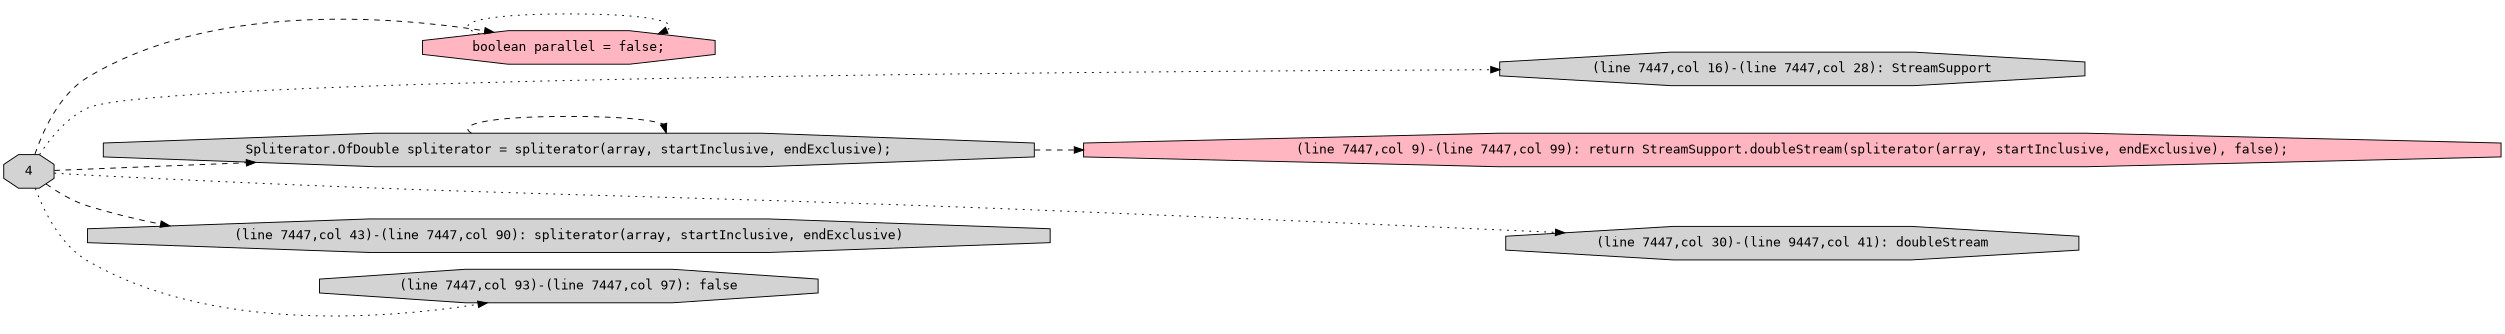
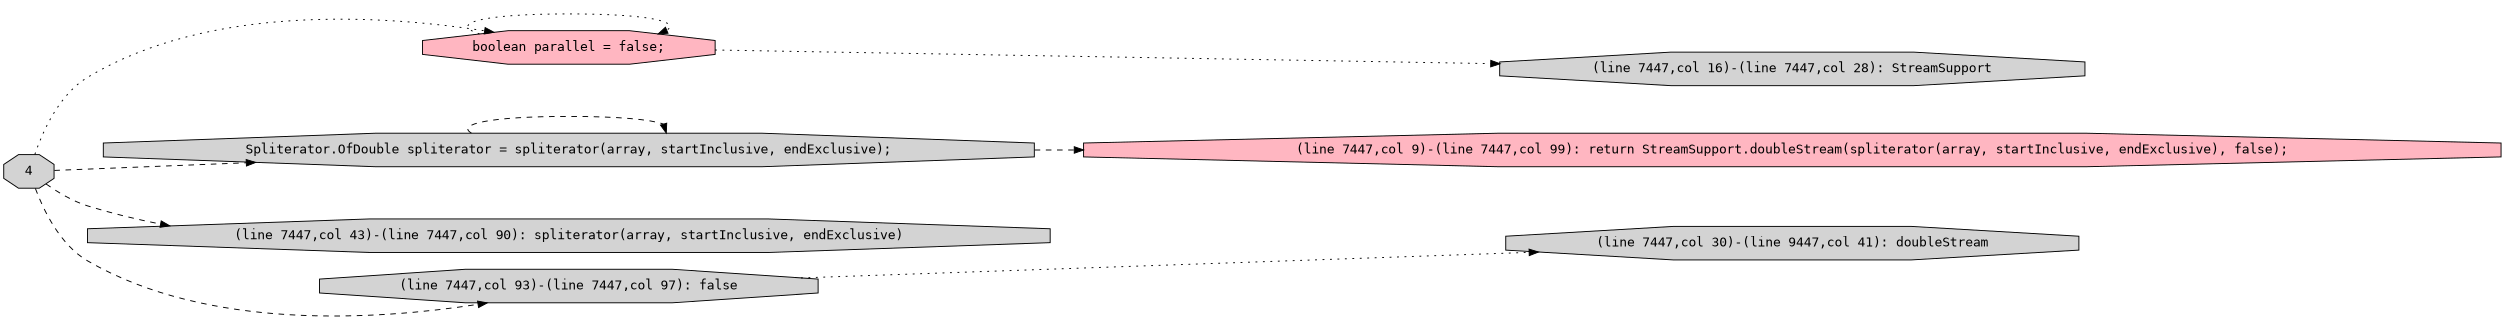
edge "4" -> "boolean parallel = false;": style dashed -> dotted
edge "4" -> "(line 7447,col 16)-(line 7447,col 28): StreamSupport": now "boolean parallel = false;" -> "(line 7447,col 16)-(line 7447,col 28): StreamSupport"
edge "4" -> "(line 7447,col 30)-(line 9447,col 41): doubleStream": now "(line 7447,col 93)-(line 7447,col 97): false" -> "(line 7447,col 30)-(line 9447,col 41): doubleStream"
edge "4" -> "(line 7447,col 93)-(line 7447,col 97): false": style dotted -> dashed
